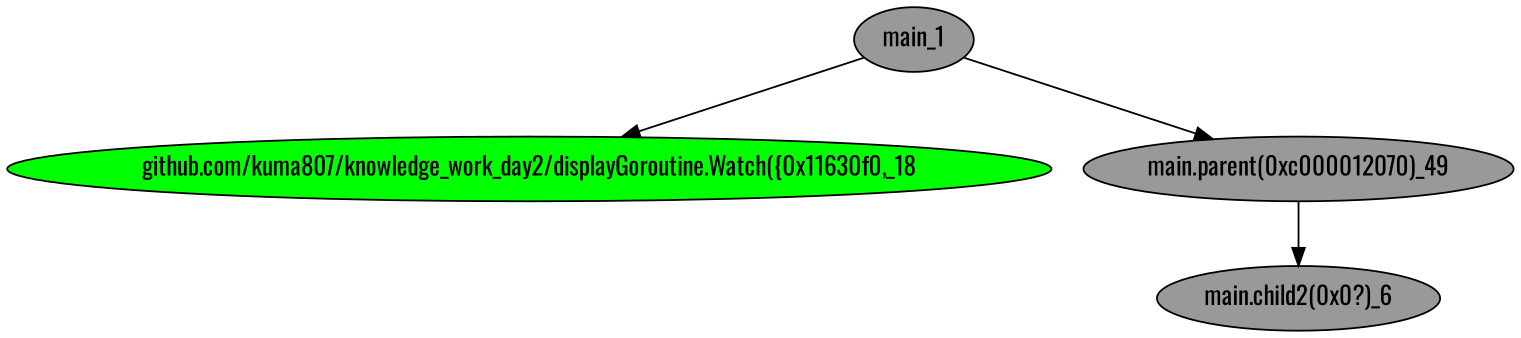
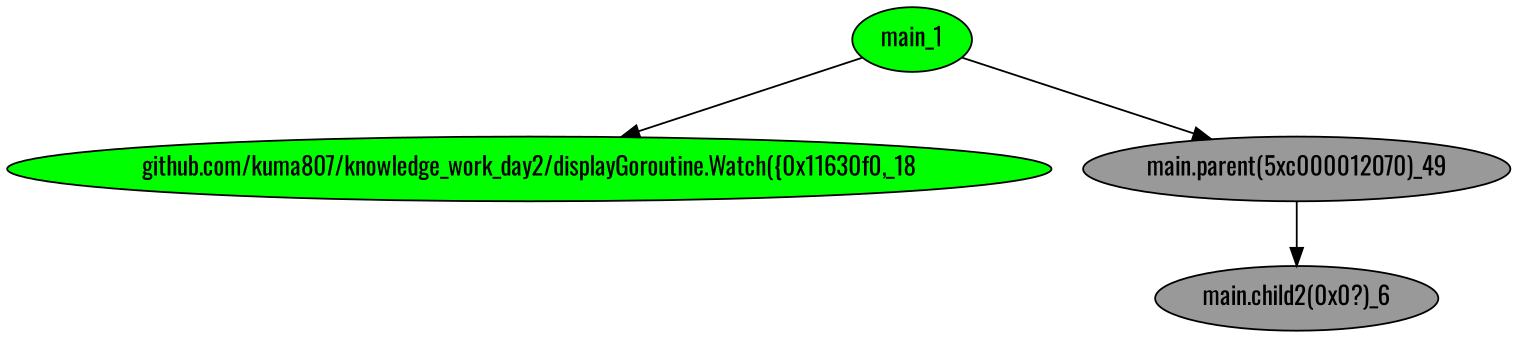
node "main_1": fillcolor #999999 -> #00ff00
node "main.parent(0xc000012070)_49": label "main.parent(0xc000012070)_49" -> "main.parent(5xc000012070)_49"
